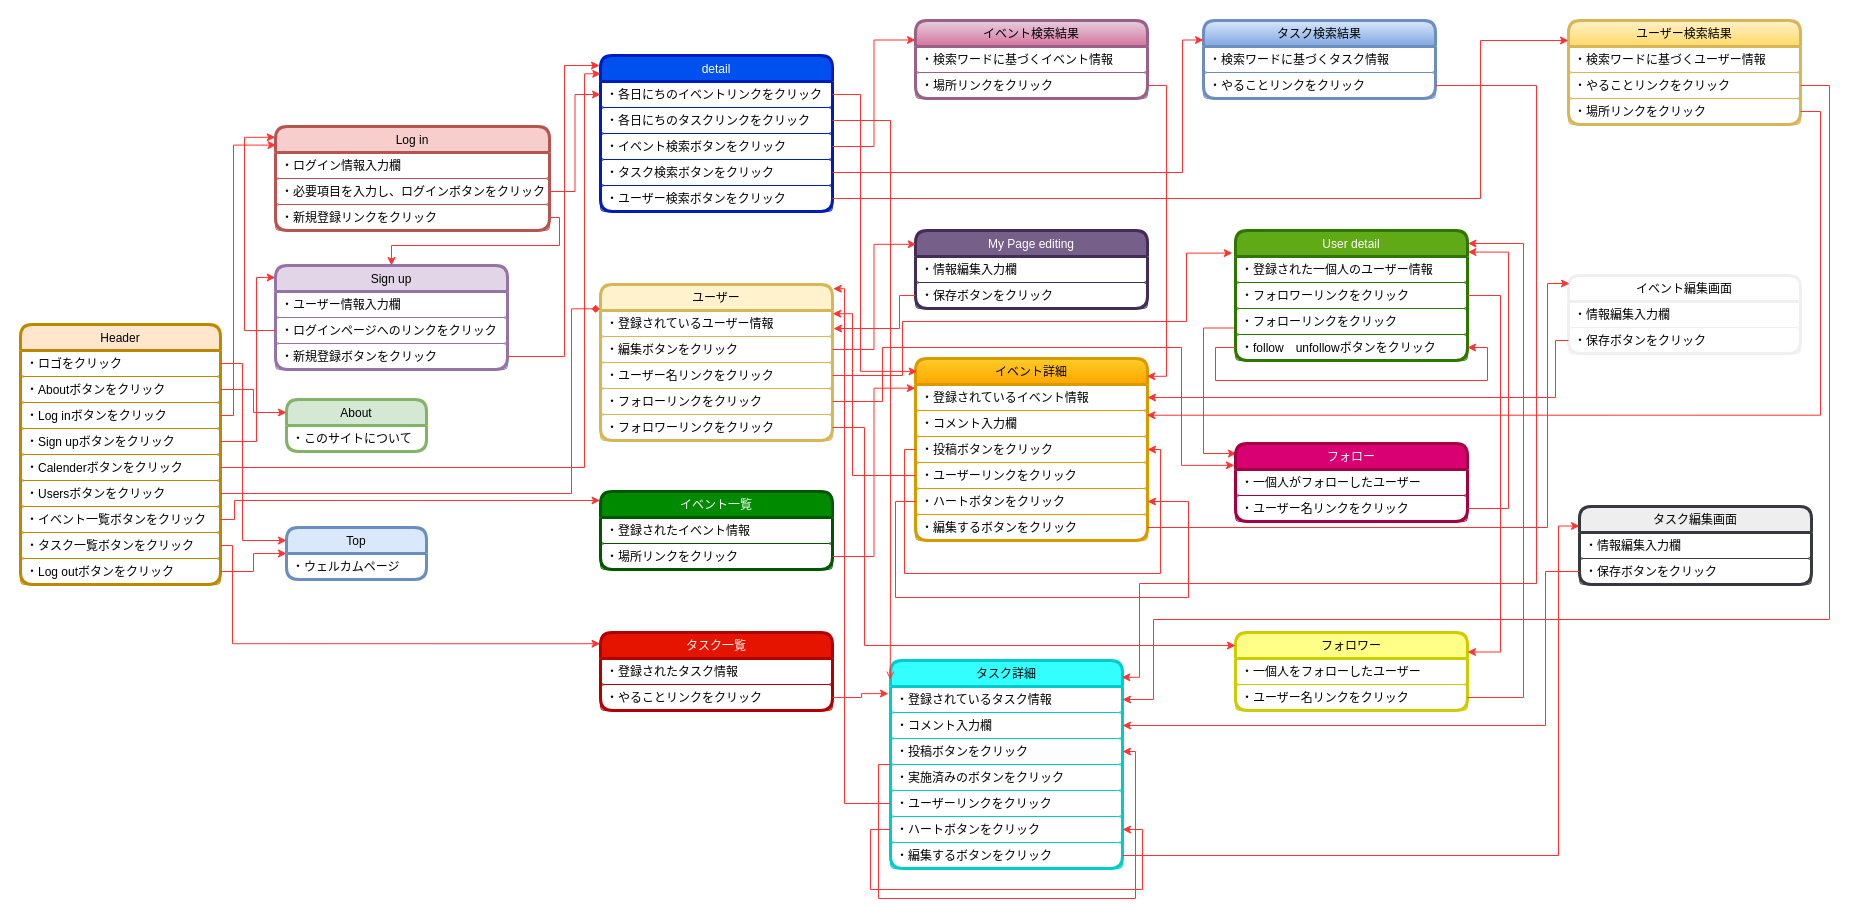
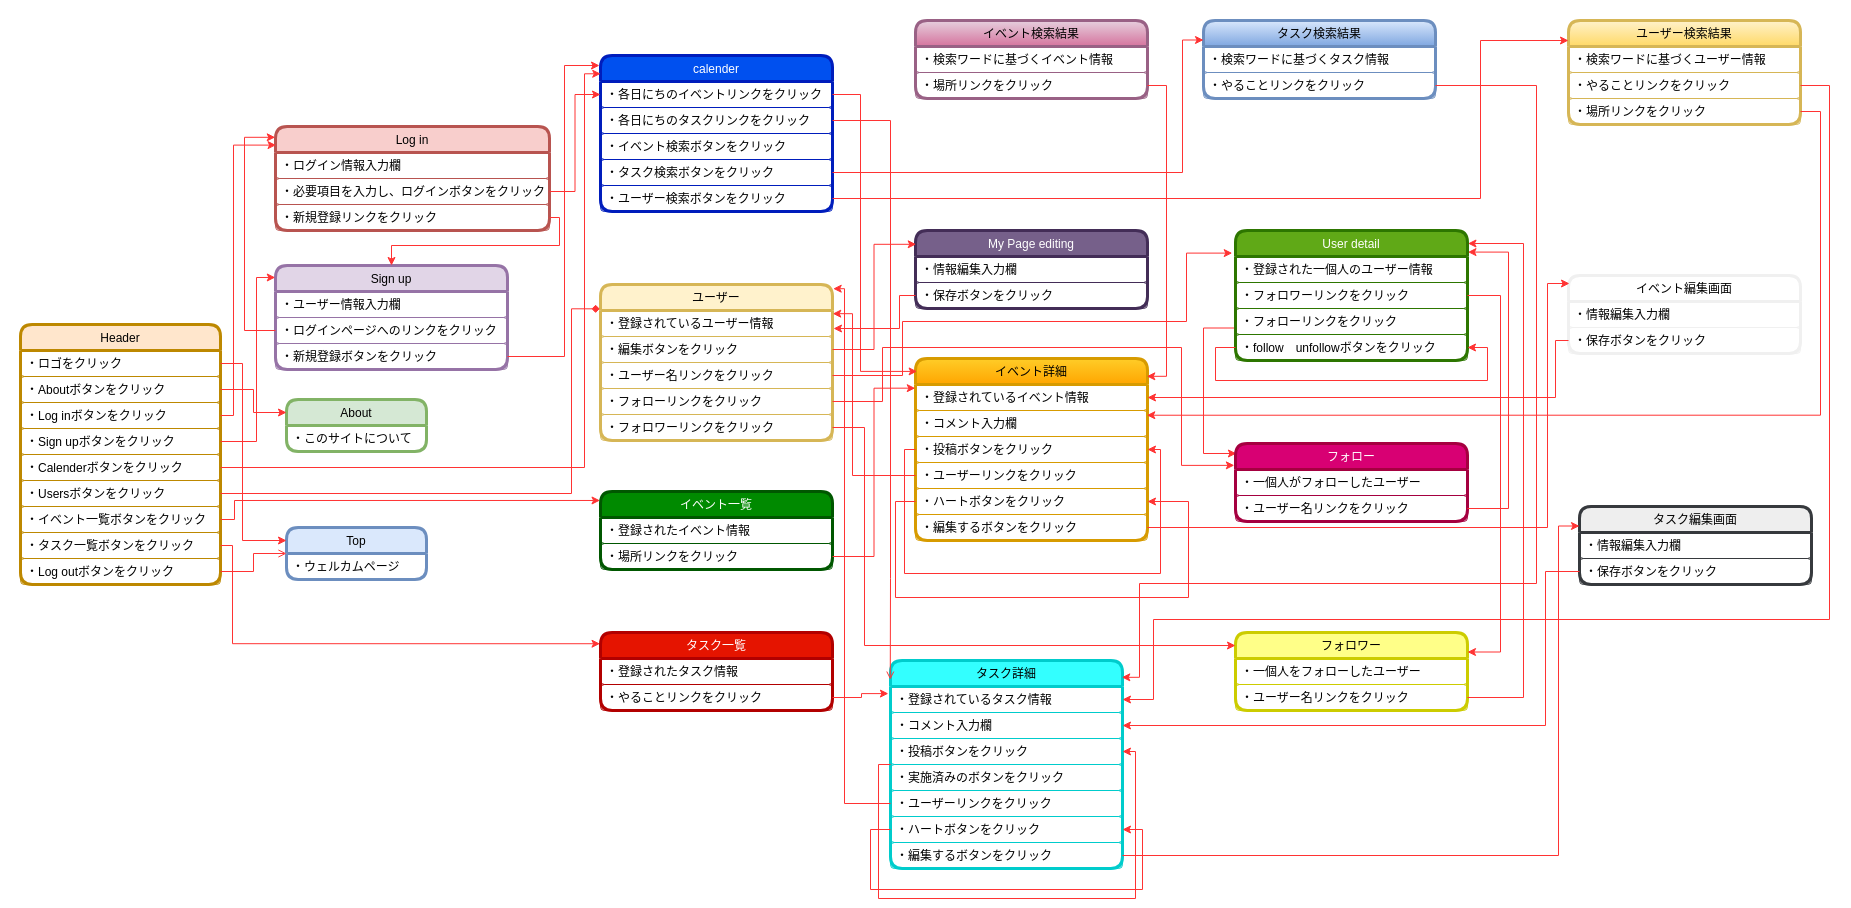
node "detail": label "detail" -> "calender"
edge "・イベント検索ボタンをクリック" -> "イベント検索結果": removed
edge "・Log outボタンをクリック" -> "Top": arrowhead classic -> open
